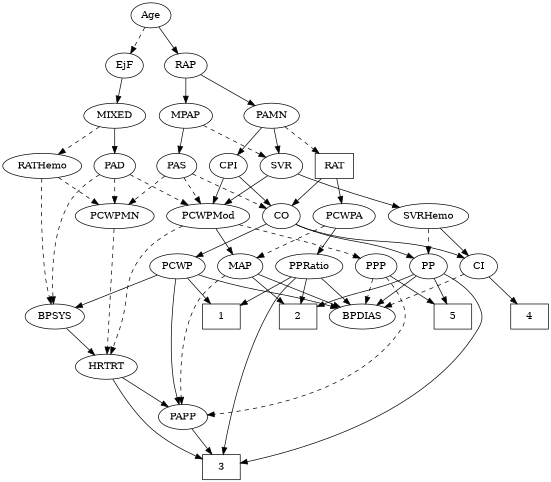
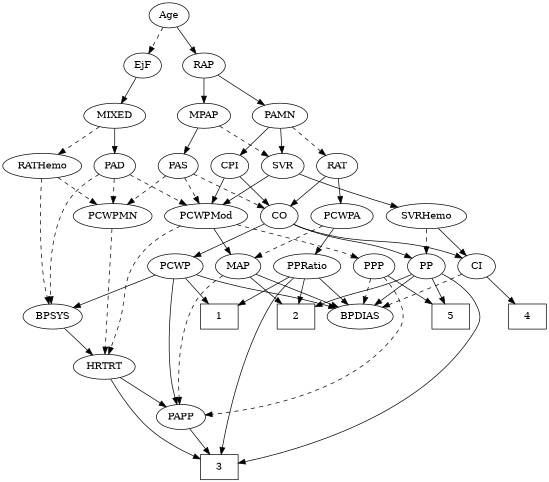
node "RAT": shape box -> ellipse
